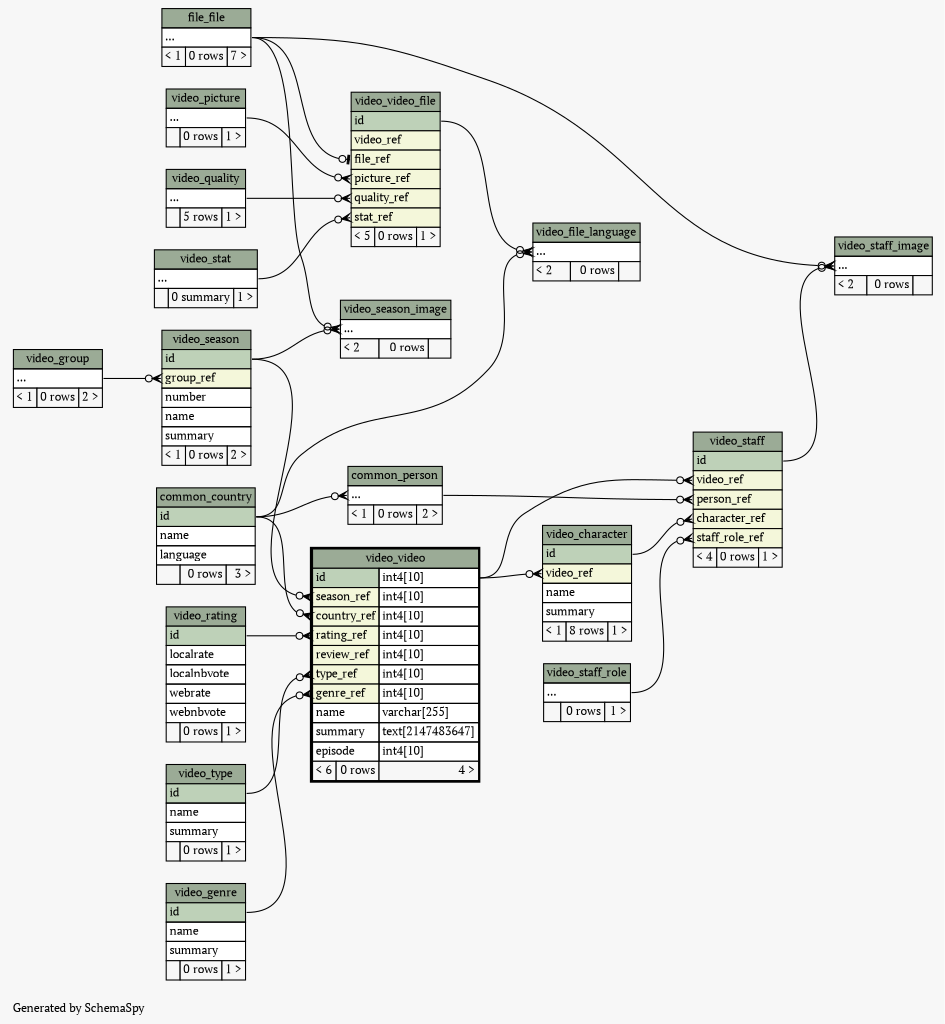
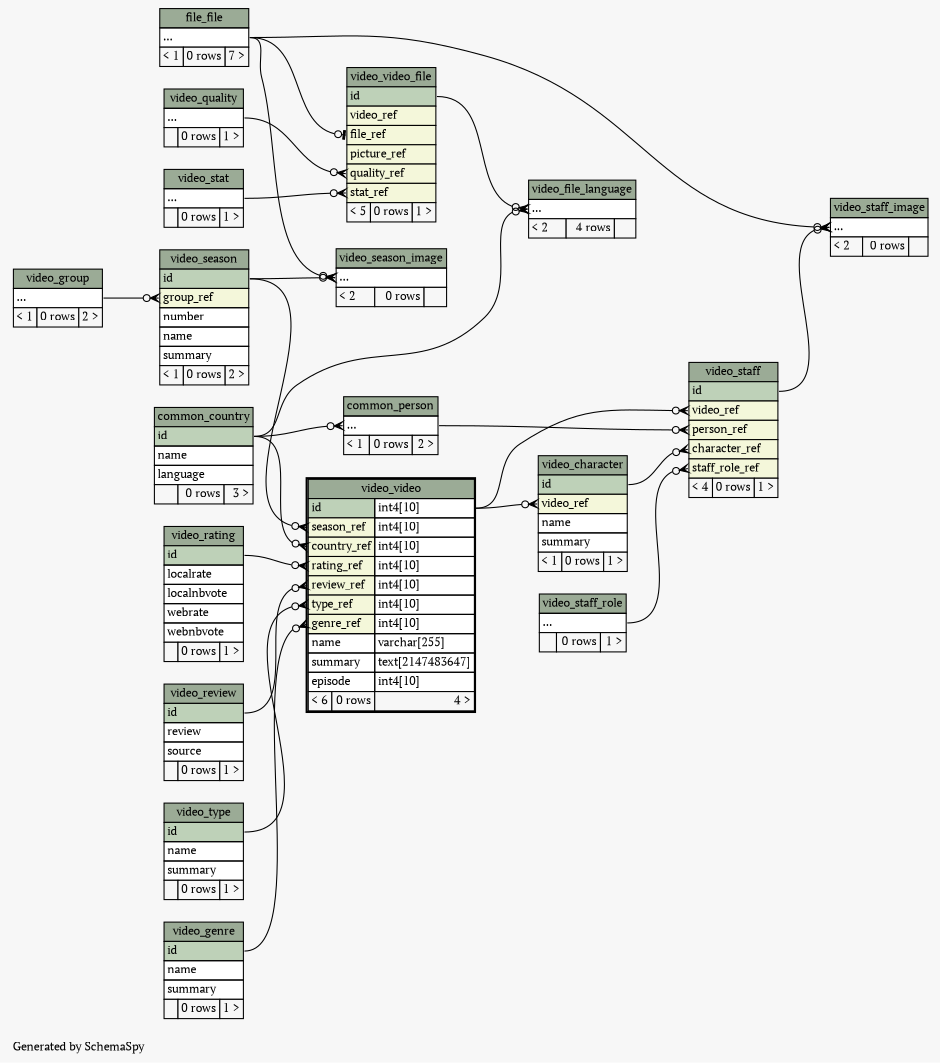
node "video_picture": removed
node "video_quality": text "5 rows" -> "0 rows"
node "video_file_language": text "0 rows" -> "4 rows"
node "video_stat": text "0 summary" -> "0 rows"
node "video_character": text "8 rows" -> "0 rows"
node "video_review": added
